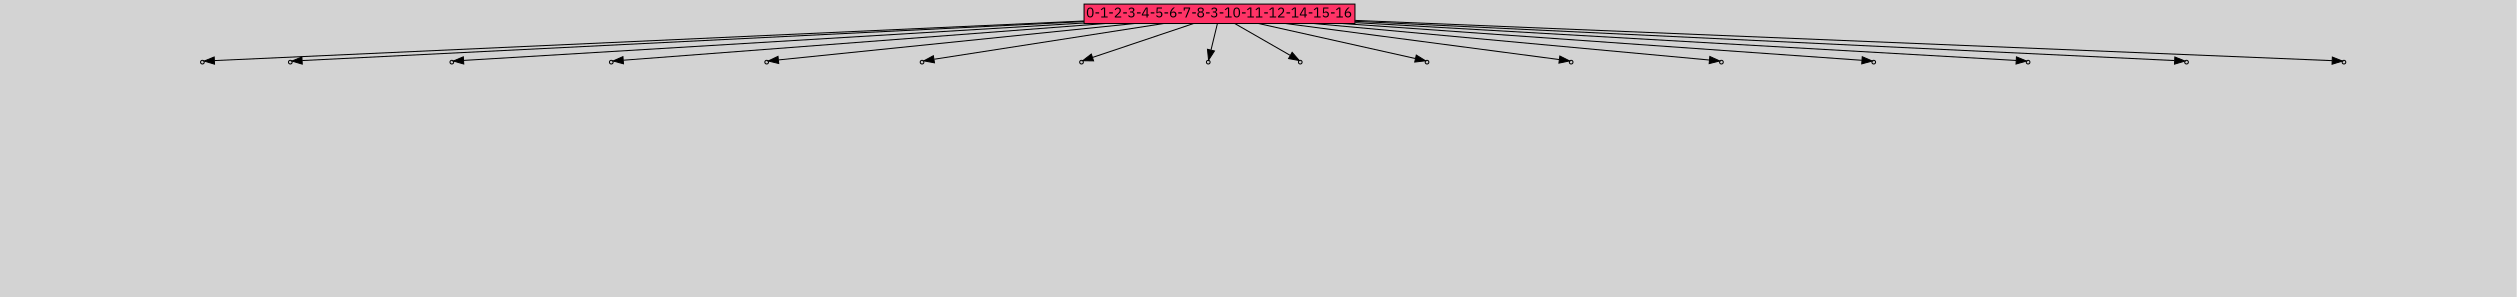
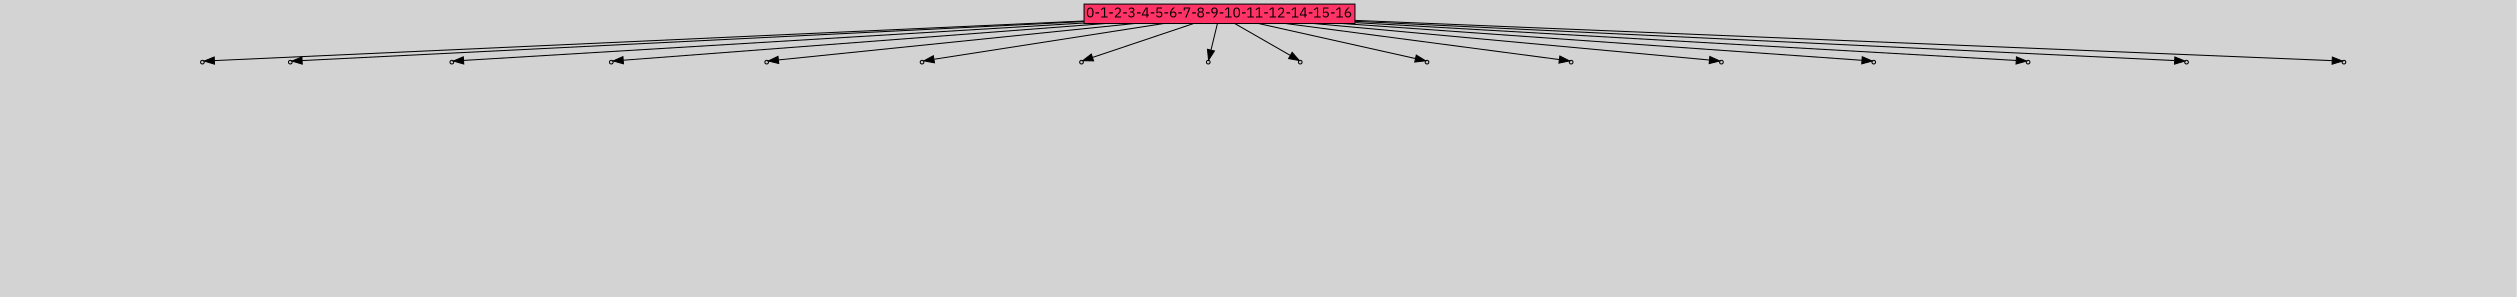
node "0-1-2-3-4-5-6-7-8-3-10-11-12-14-15-16": label "0-1-2-3-4-5-6-7-8-3-10-11-12-14-15-16" -> "0-1-2-3-4-5-6-7-8-9-10-11-12-14-15-16"
